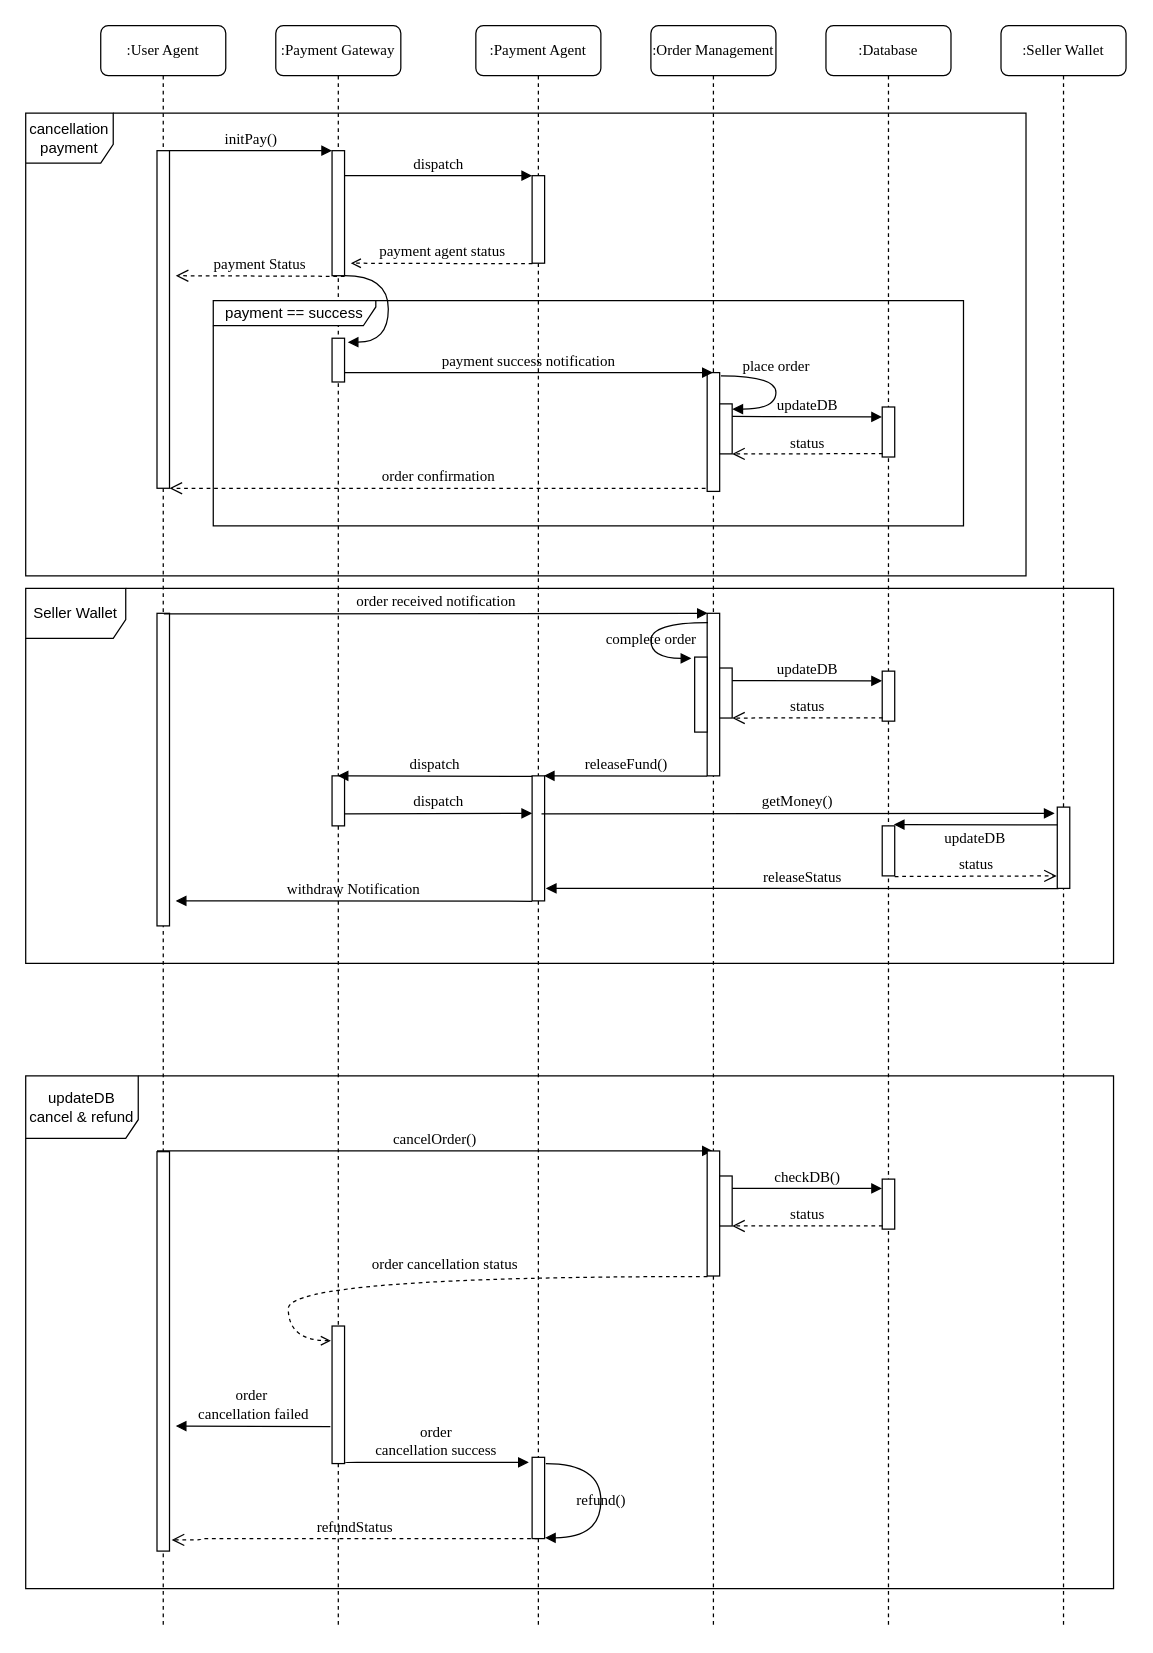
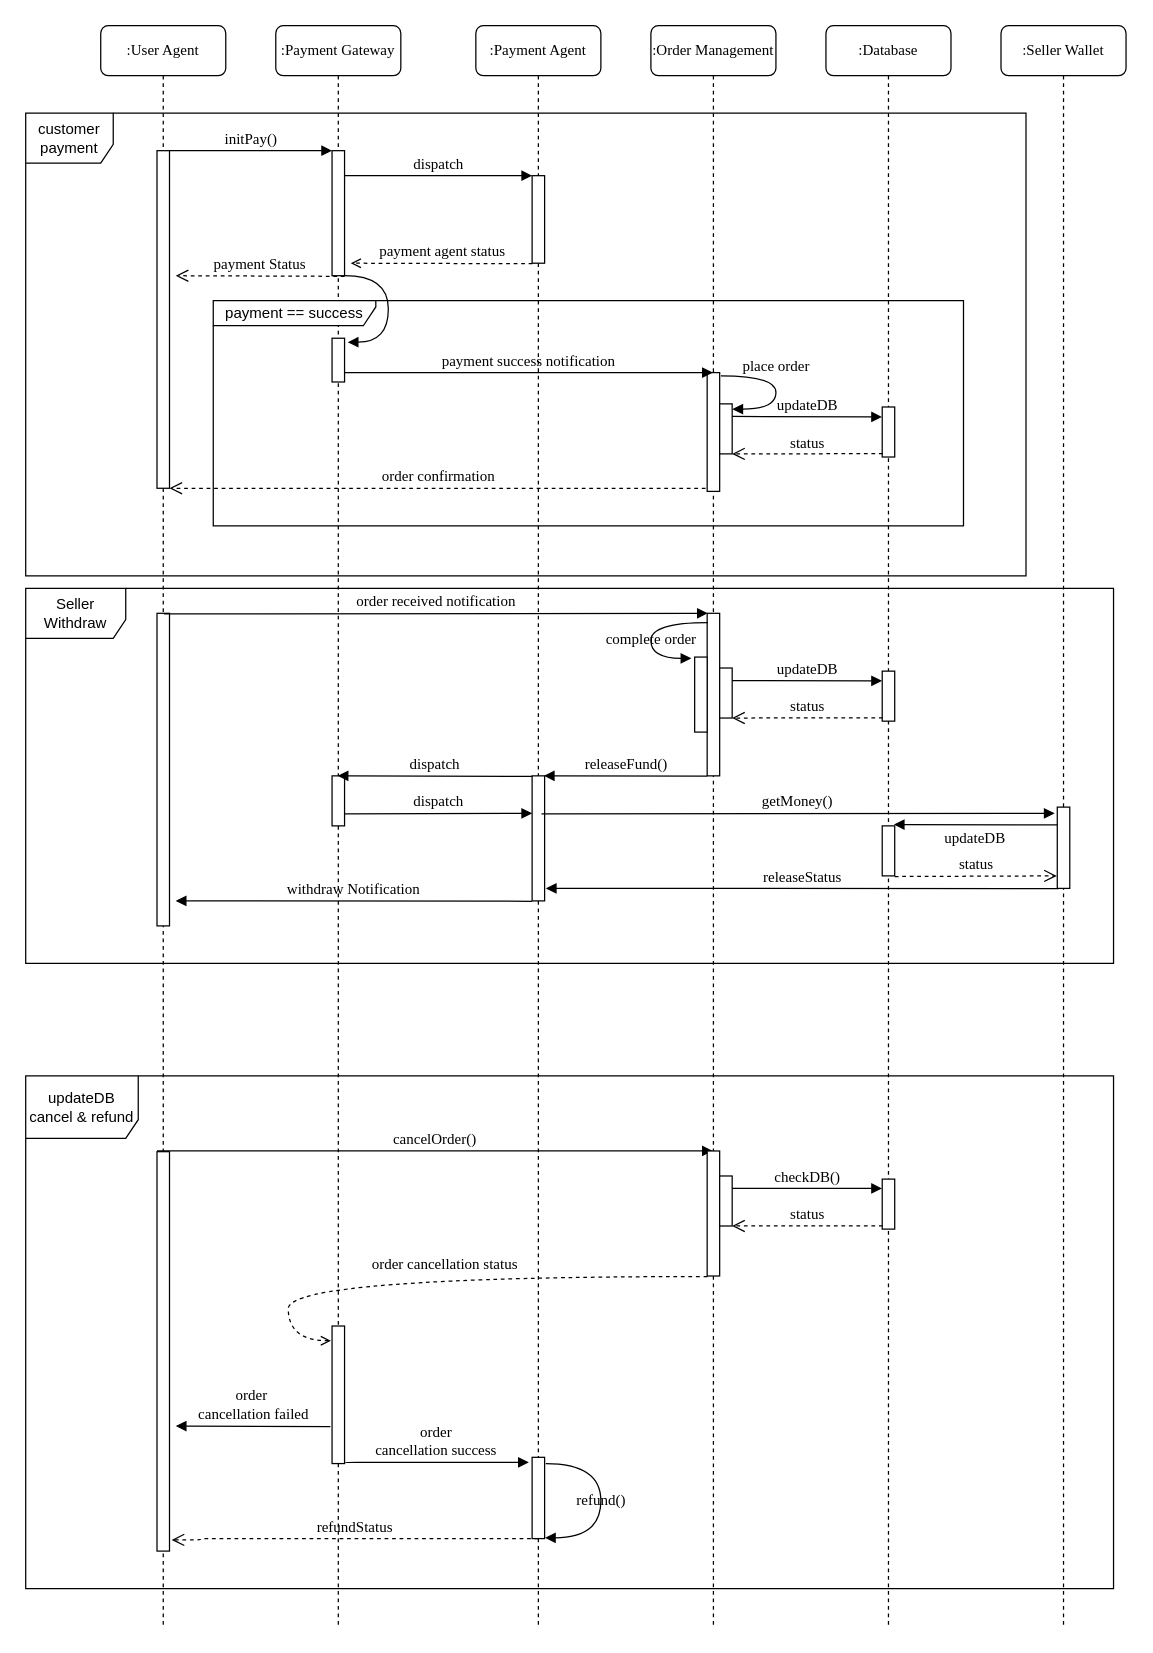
node "cancellation payment": label "cancellation payment" -> "customer payment"
node "Seller Wallet": label "Seller Wallet" -> "Seller Withdraw"
